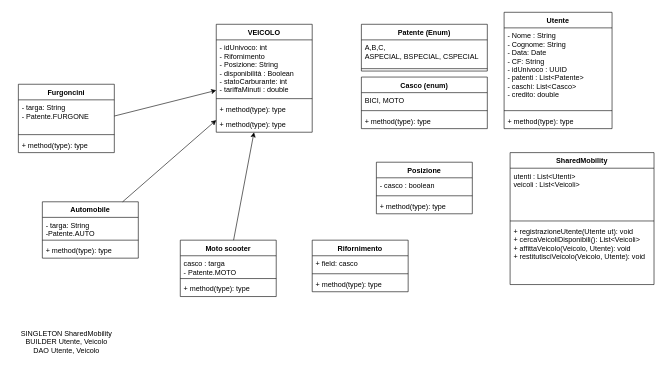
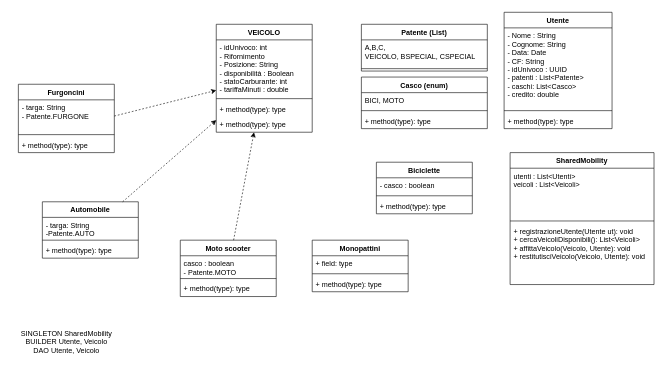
node "Patente (Enum)": label "Patente (Enum)" -> "Patente (List)"
node "A,B,C, ASPECIAL, BSPECIAL, CSPECIAL": label "A,B,C, ASPECIAL, BSPECIAL, CSPECIAL" -> "A,B,C, VEICOLO, BSPECIAL, CSPECIAL"
edge "- targa: String - Patente.FURGONE" -> "VEICOLO": style solid -> dashed
edge "Automobile" -> "VEICOLO": style solid -> dashed
node "Posizione": label "Posizione" -> "Biciclette"
edge "Moto scooter" -> "VEICOLO": style solid -> dashed
node "Rifornimento": label "Rifornimento" -> "Monopattini"
node "casco : targa - Patente.MOTO": label "casco : targa - Patente.MOTO" -> "casco : boolean - Patente.MOTO"
node "+ field: casco": label "+ field: casco" -> "+ field: type"
